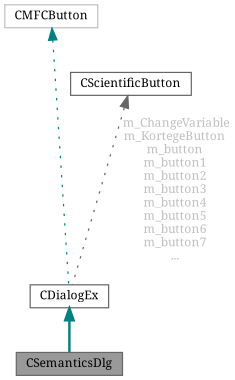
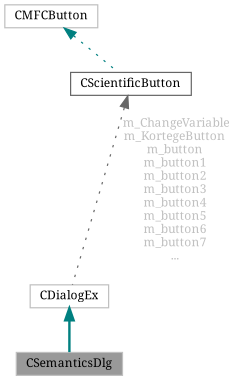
edge "CDialogEx" -> "CMFCButton": now "CScientificButton" -> "CMFCButton"
node "CDialogEx": color gray40 -> grey75
node "CSemanticsDlg": color gray40 -> grey75
